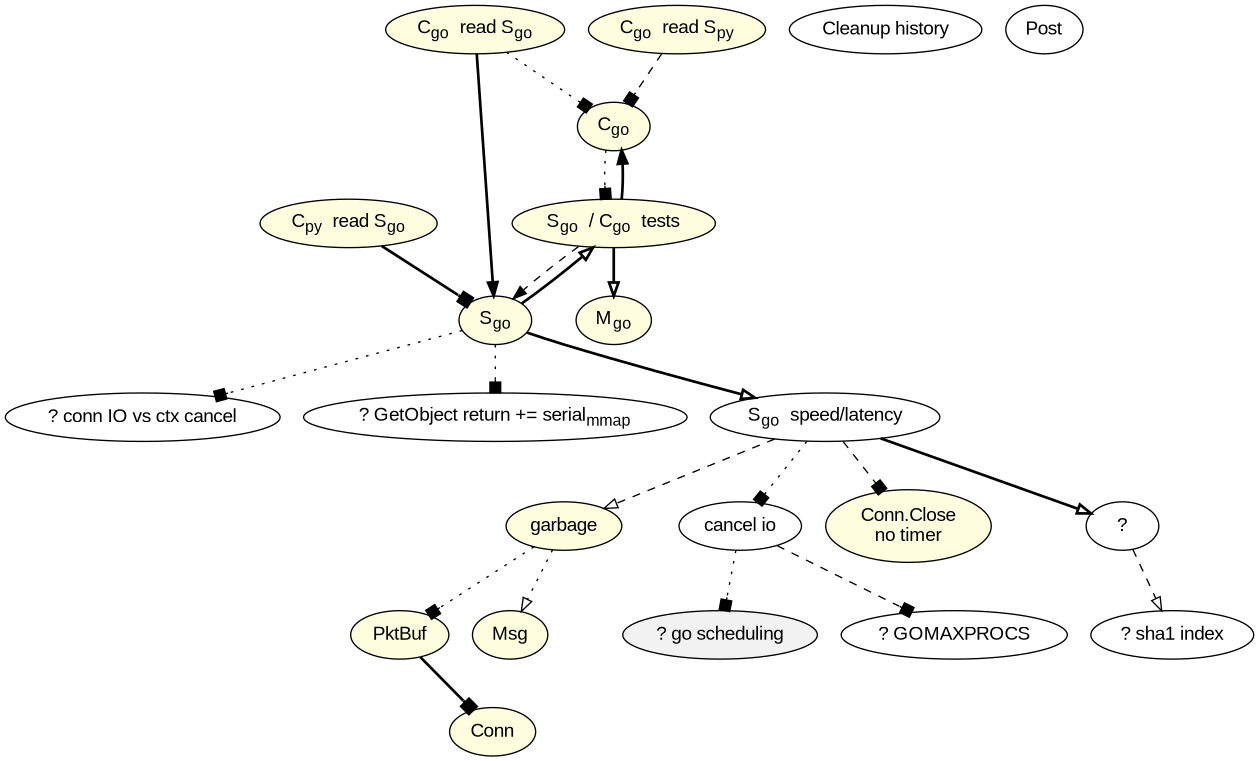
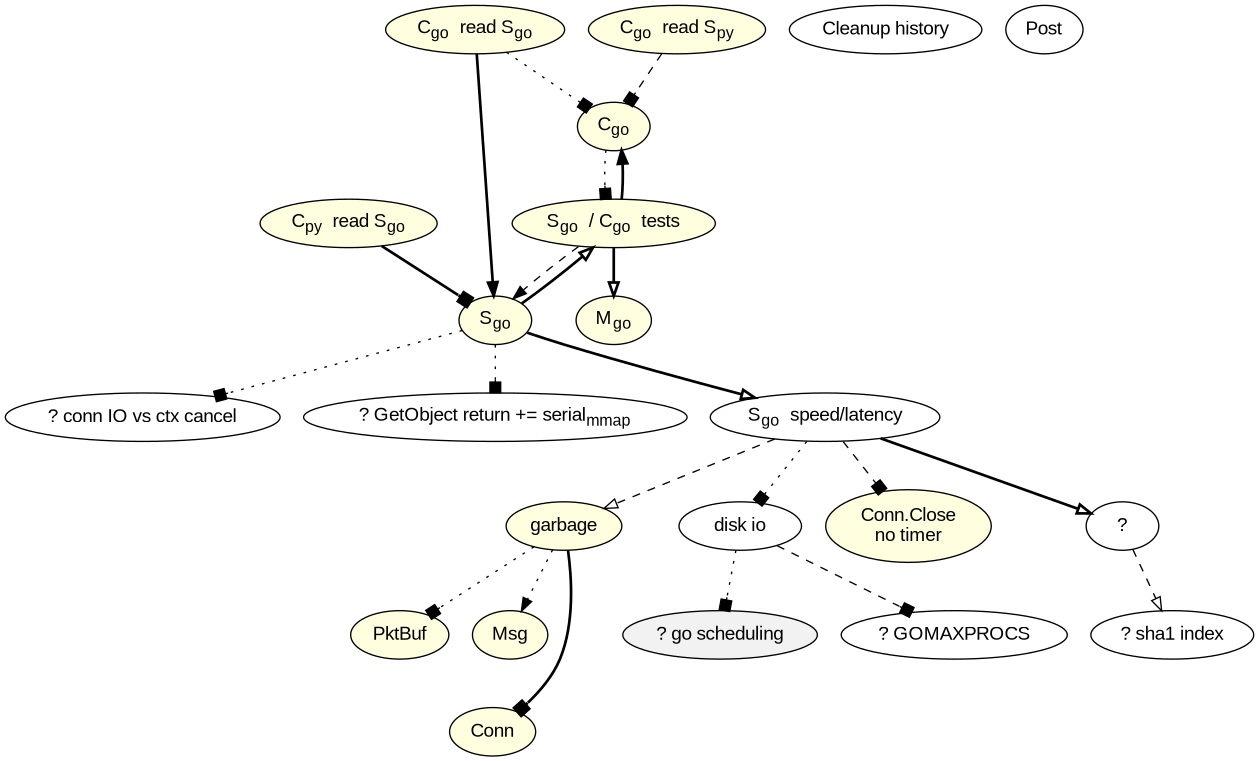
node "cancel io": label "cancel io" -> "disk io"
edge "garbage" -> "Msg": arrowhead onormal -> normal
edge "PktBuf" -> "Conn": now "garbage" -> "Conn"
